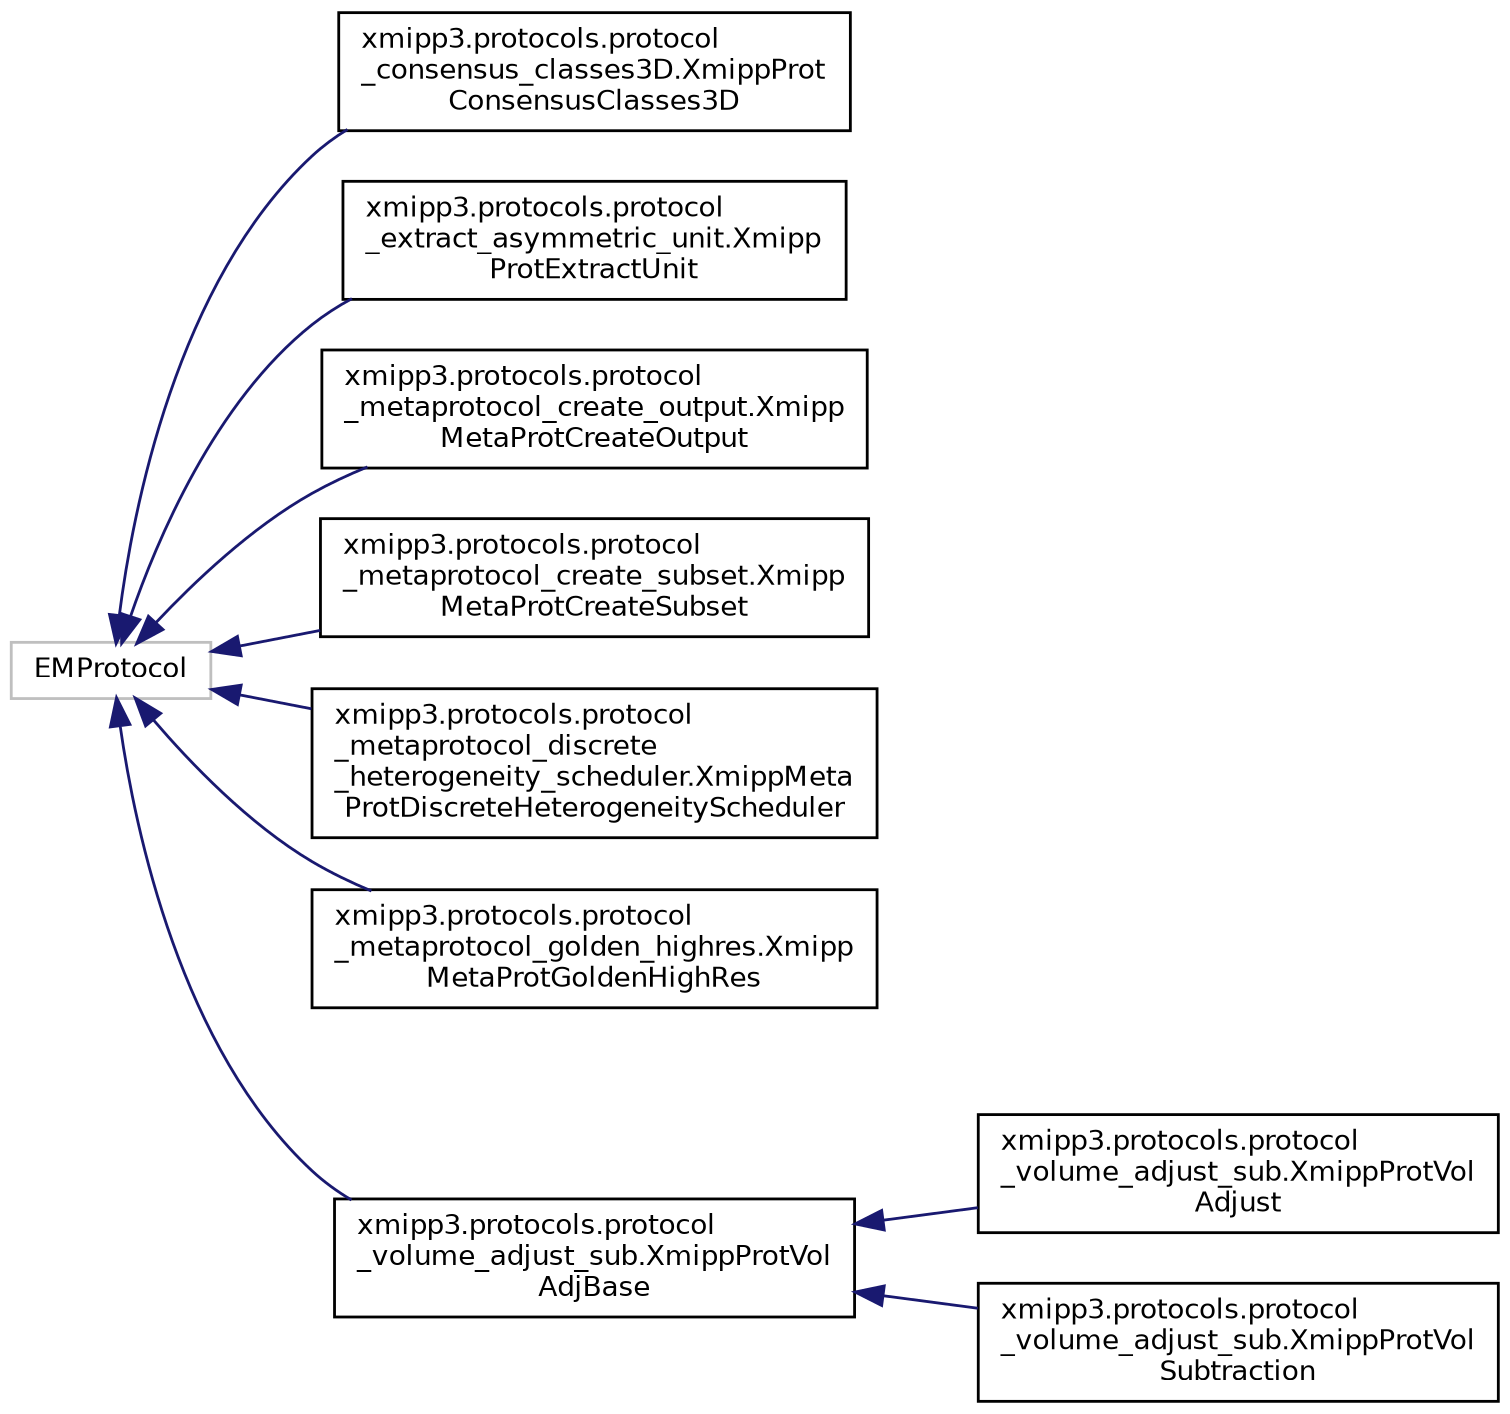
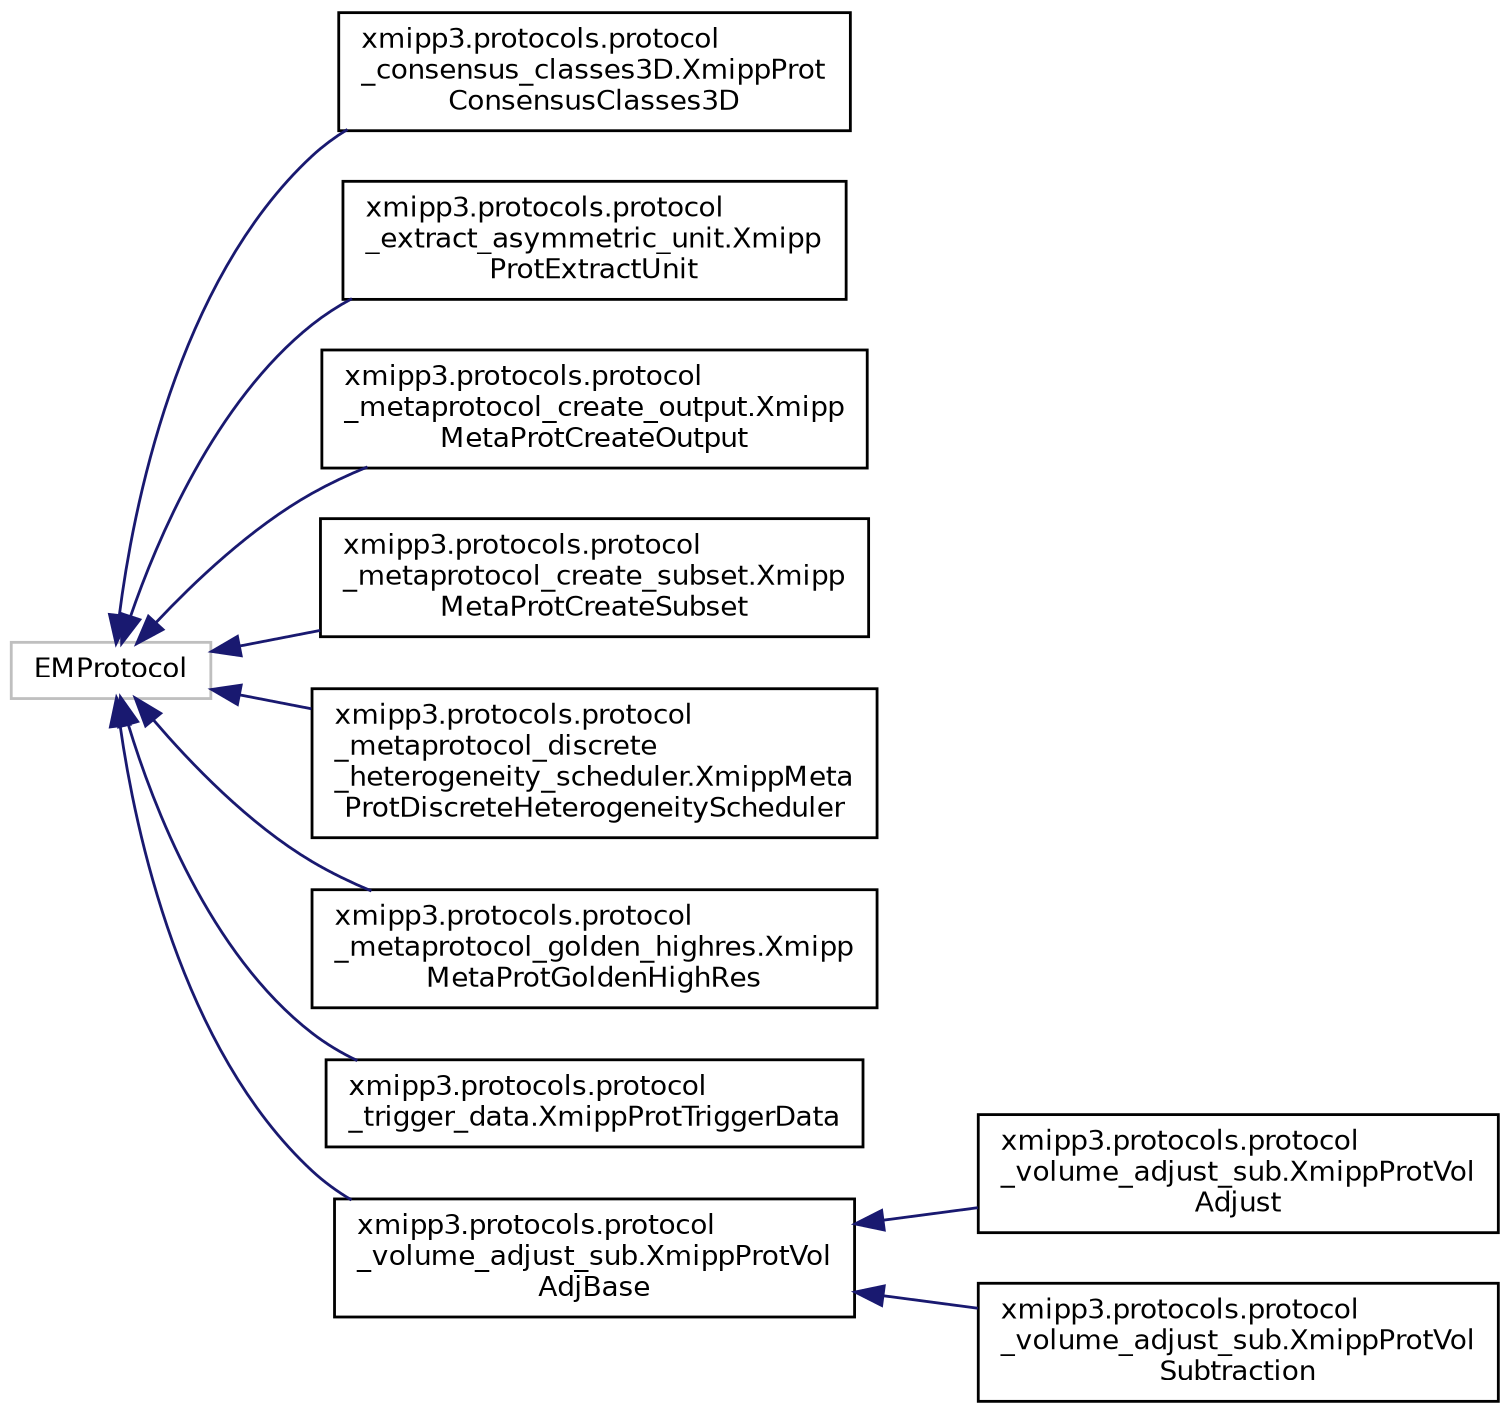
node "xmipp3.protocols.protocol _trigger_data.XmippProtTriggerData": added
